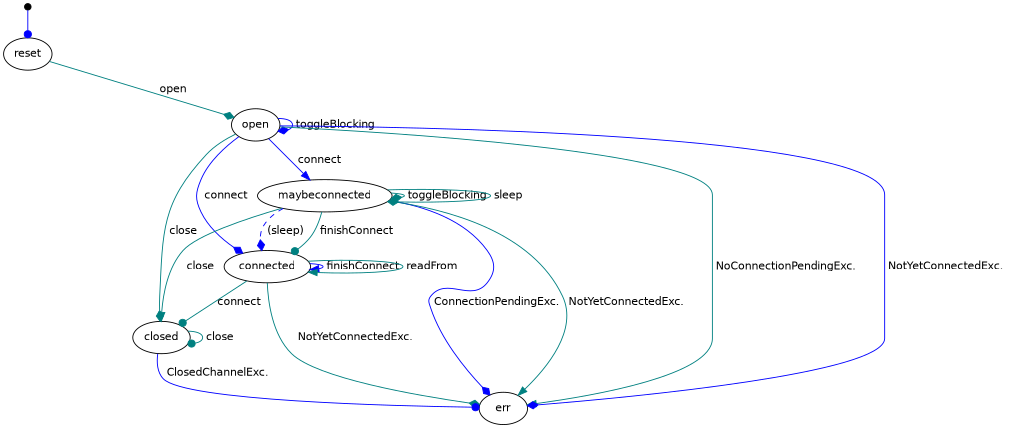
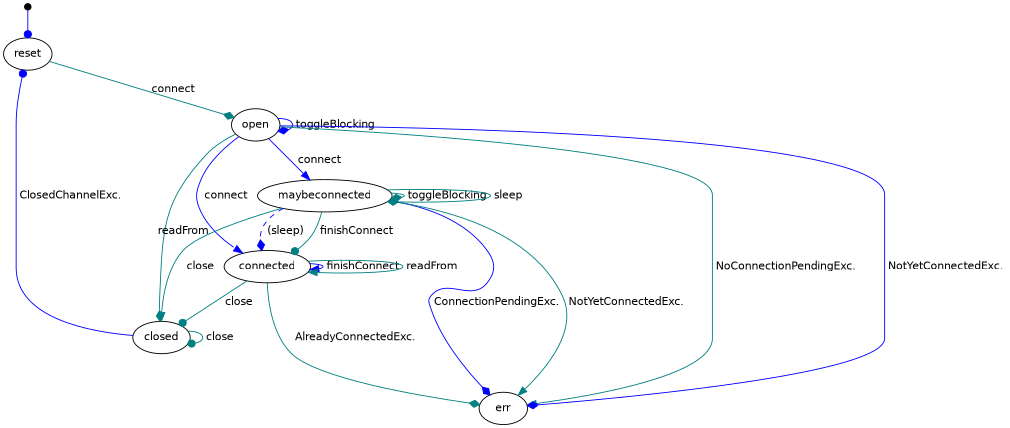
edge "reset" -> "open": label " open " -> " connect "
edge "open" -> "connected": arrowhead diamond -> normal
edge "open" -> "closed": label " close " -> " readFrom "
edge "connected" -> "closed": label " connect " -> " close "
edge "connected" -> "err": label " NotYetConnectedExc. " -> " AlreadyConnectedExc. "
edge "closed" -> "err": now "closed" -> "reset"
